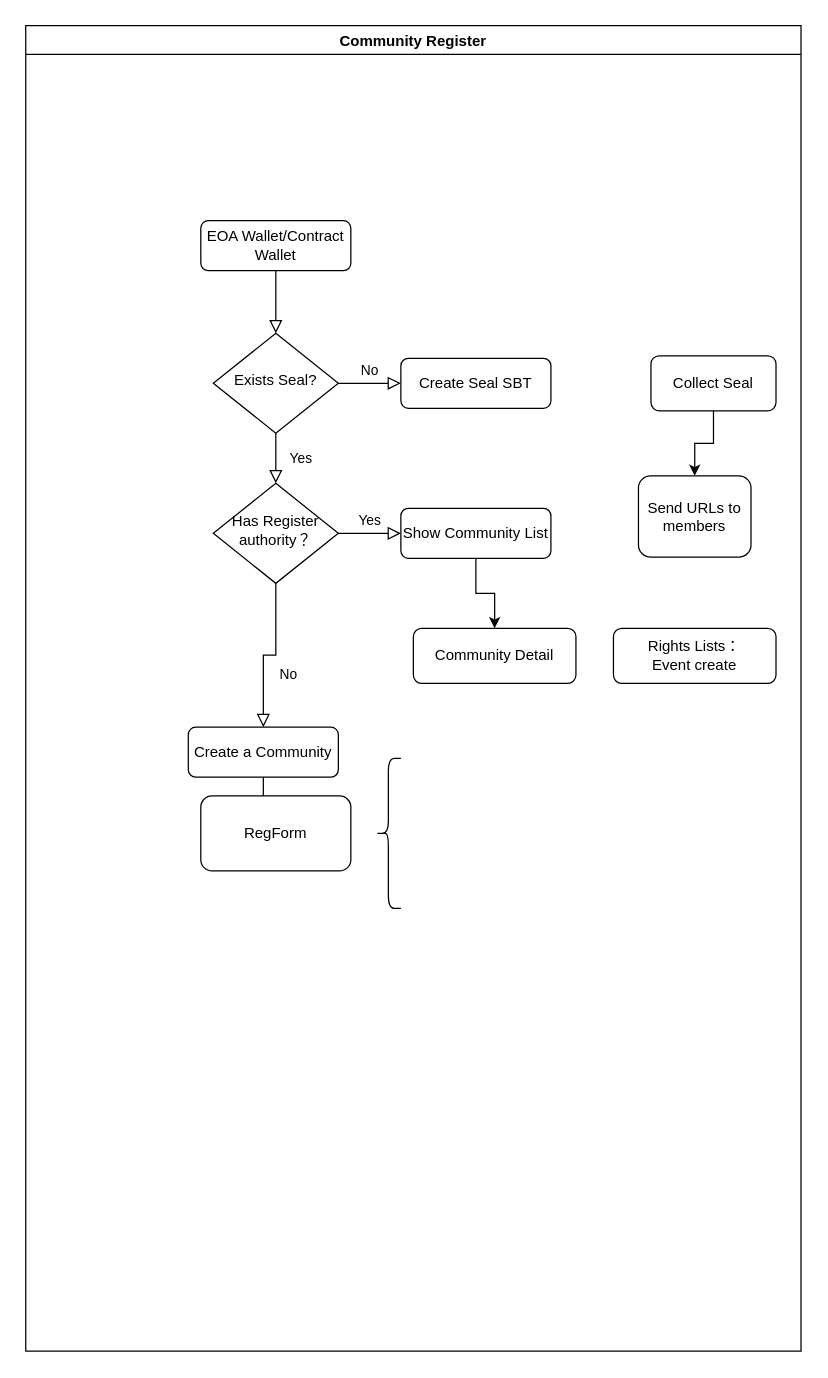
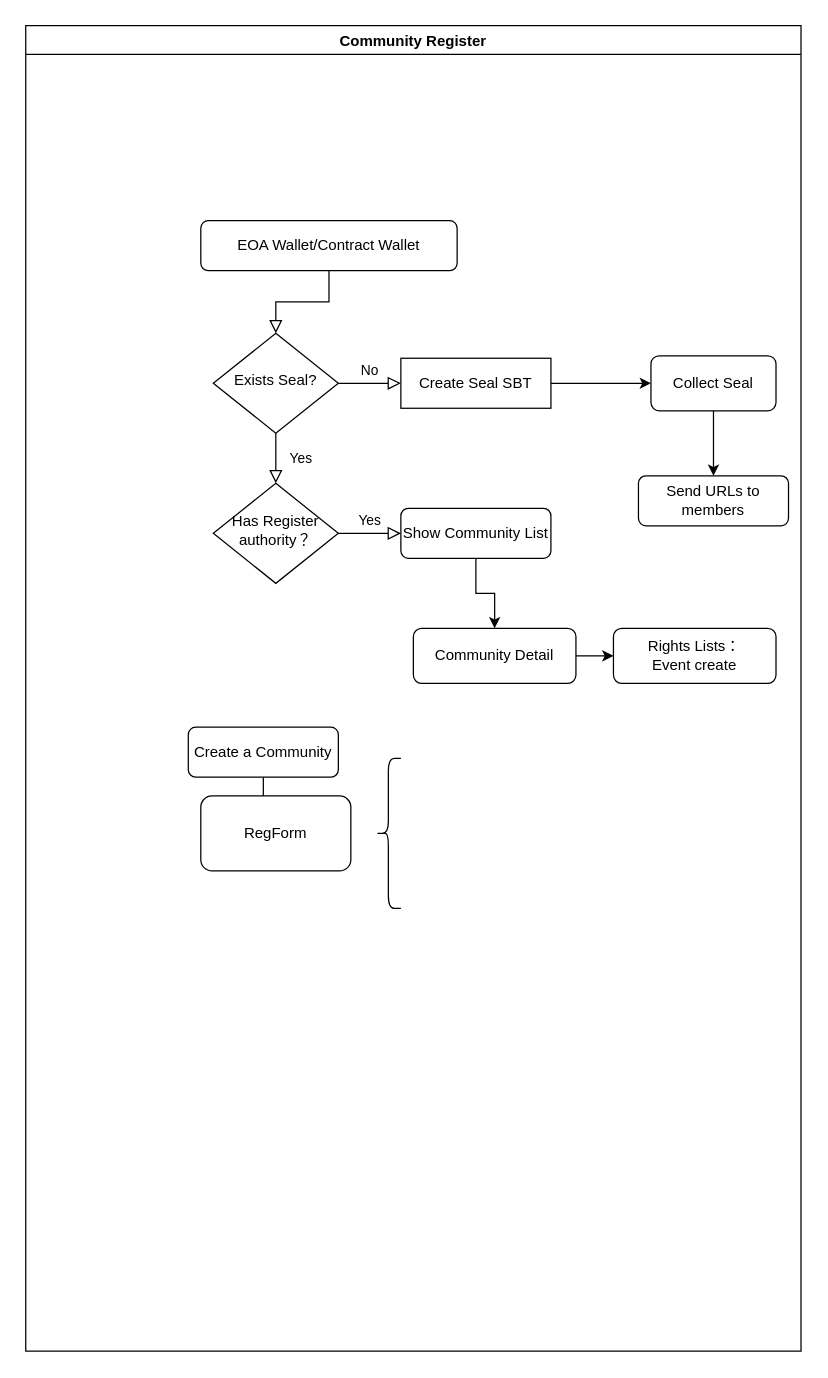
node "EOA Wallet/Contract Wallet": size 150x50 -> 256x50
node "Create Seal SBT": shape rounded rectangle -> rectangle
edge "Create Seal SBT" -> "Collect Seal": added
node "Send URLs to members": size 113x81 -> 150x50
edge "Has Register authority？" -> "Create a Community": removed, label "No"
edge "Community Detail" -> "Rights Lists： Event create": added
